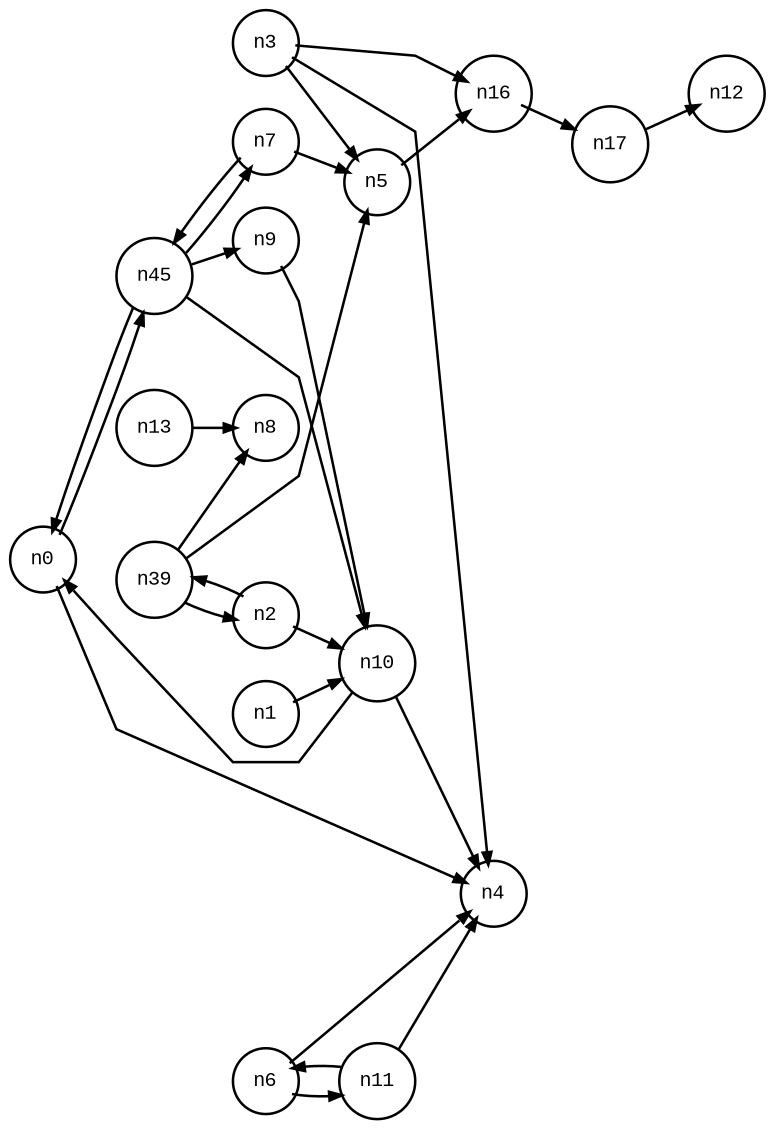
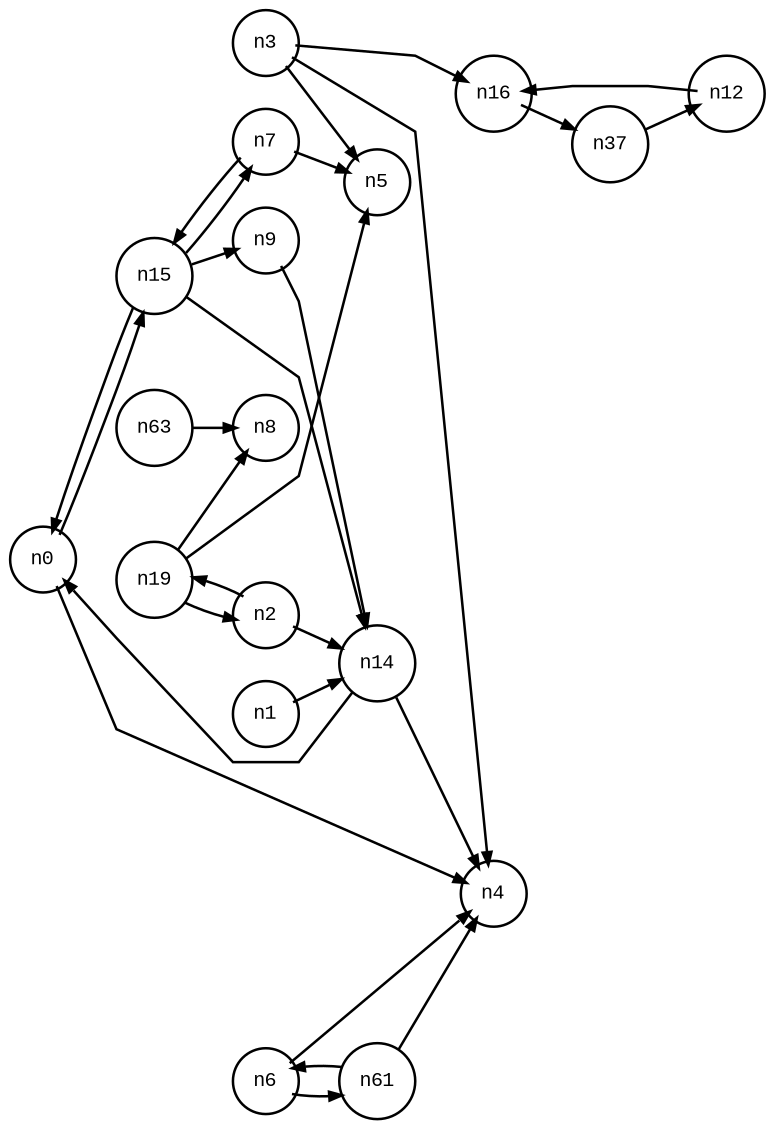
edge "n5" -> "n16": now "n12" -> "n16"
node "n17": label "n17" -> "n37"
node "n45": label "n45" -> "n15"
node "n13": label "n13" -> "n63"
node "n39": label "n39" -> "n19"
node "n10": label "n10" -> "n14"
node "n11": label "n11" -> "n61"
